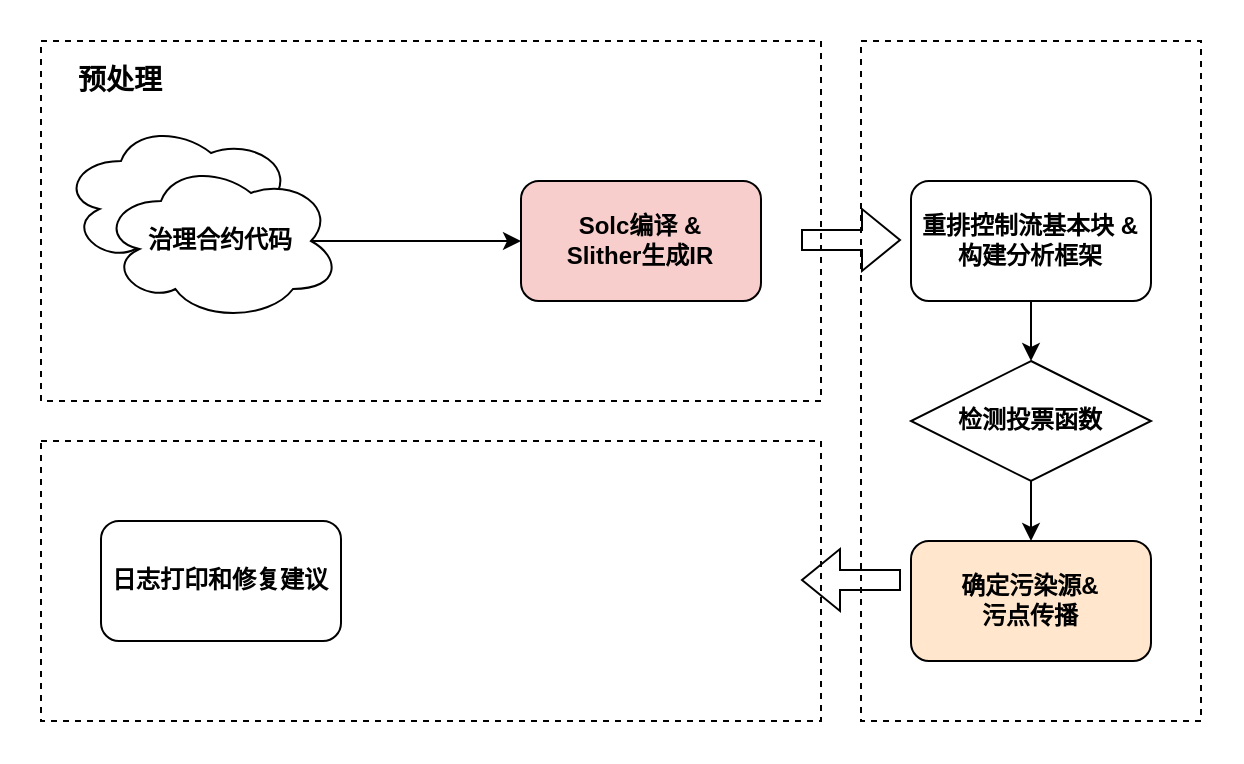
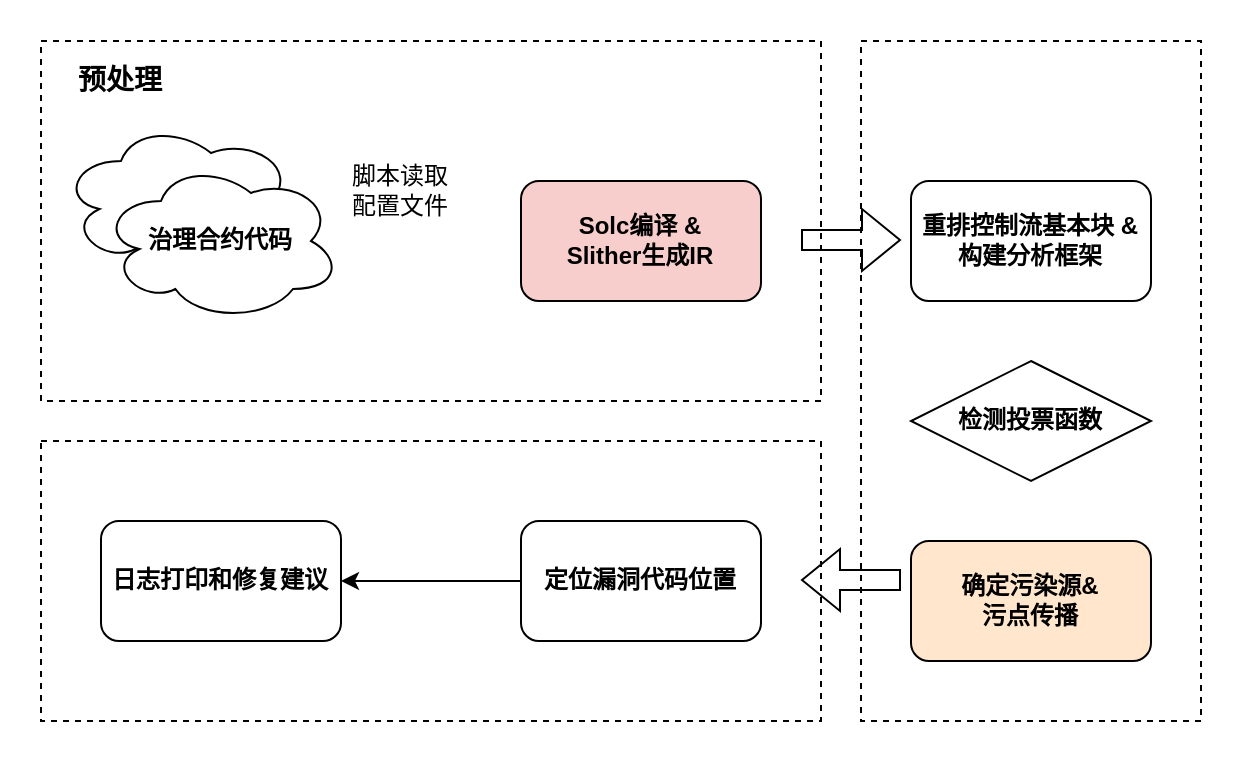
node "脚本读取配置文件": added
edge "治理合约代码" -> "Solc编译 & Slither生成IR": removed
edge "重排控制流基本块 & 构建分析框架" -> "检测投票函数": removed
edge "检测投票函数" -> "确定污染源& 污点传播": removed
edge "定位漏洞代码位置" -> "日志打印和修复建议": added
node "定位漏洞代码位置": added
